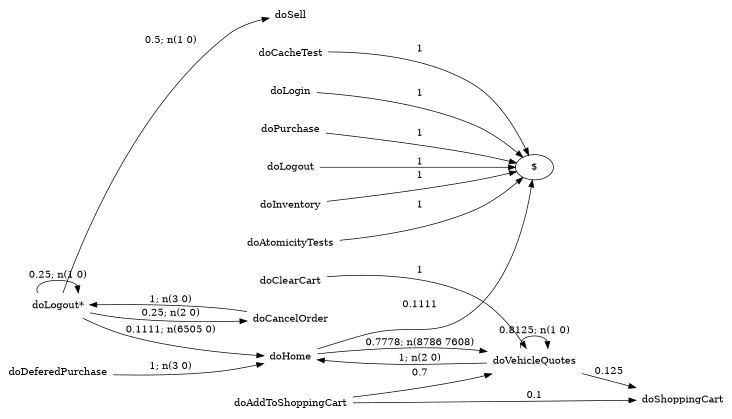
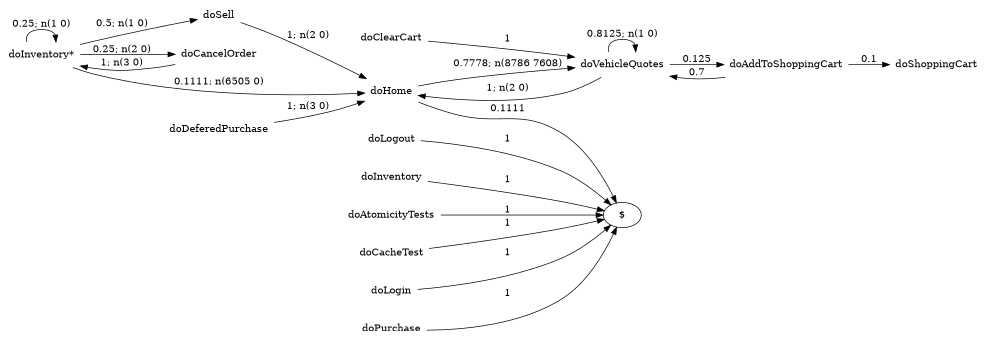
edge "doSell" -> "doHome": added, label "1; n(2 0)"
node "doLogout*": label "doLogout*" -> "doInventory*"
edge "doVehicleQuotes" -> "doShoppingCart": now "doVehicleQuotes" -> "doAddToShoppingCart"
